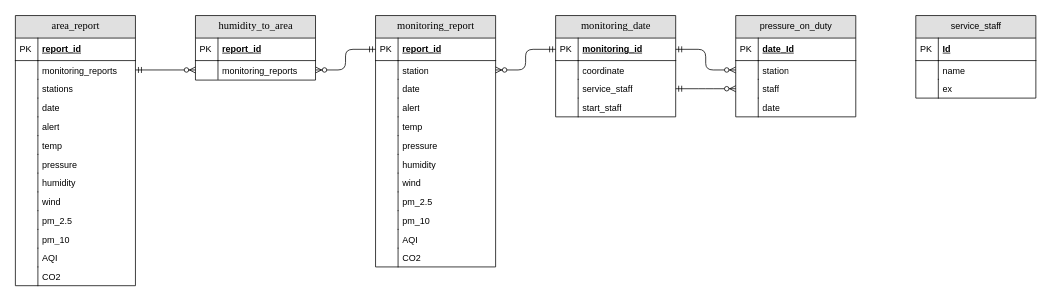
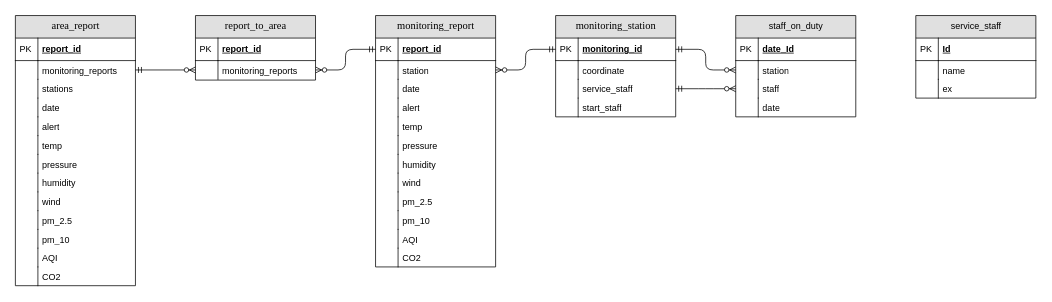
node "humidity_to_area": label "humidity_to_area" -> "report_to_area"
node "monitoring_date": label "monitoring_date" -> "monitoring_station"
node "pressure_on_duty": label "pressure_on_duty" -> "staff_on_duty"
